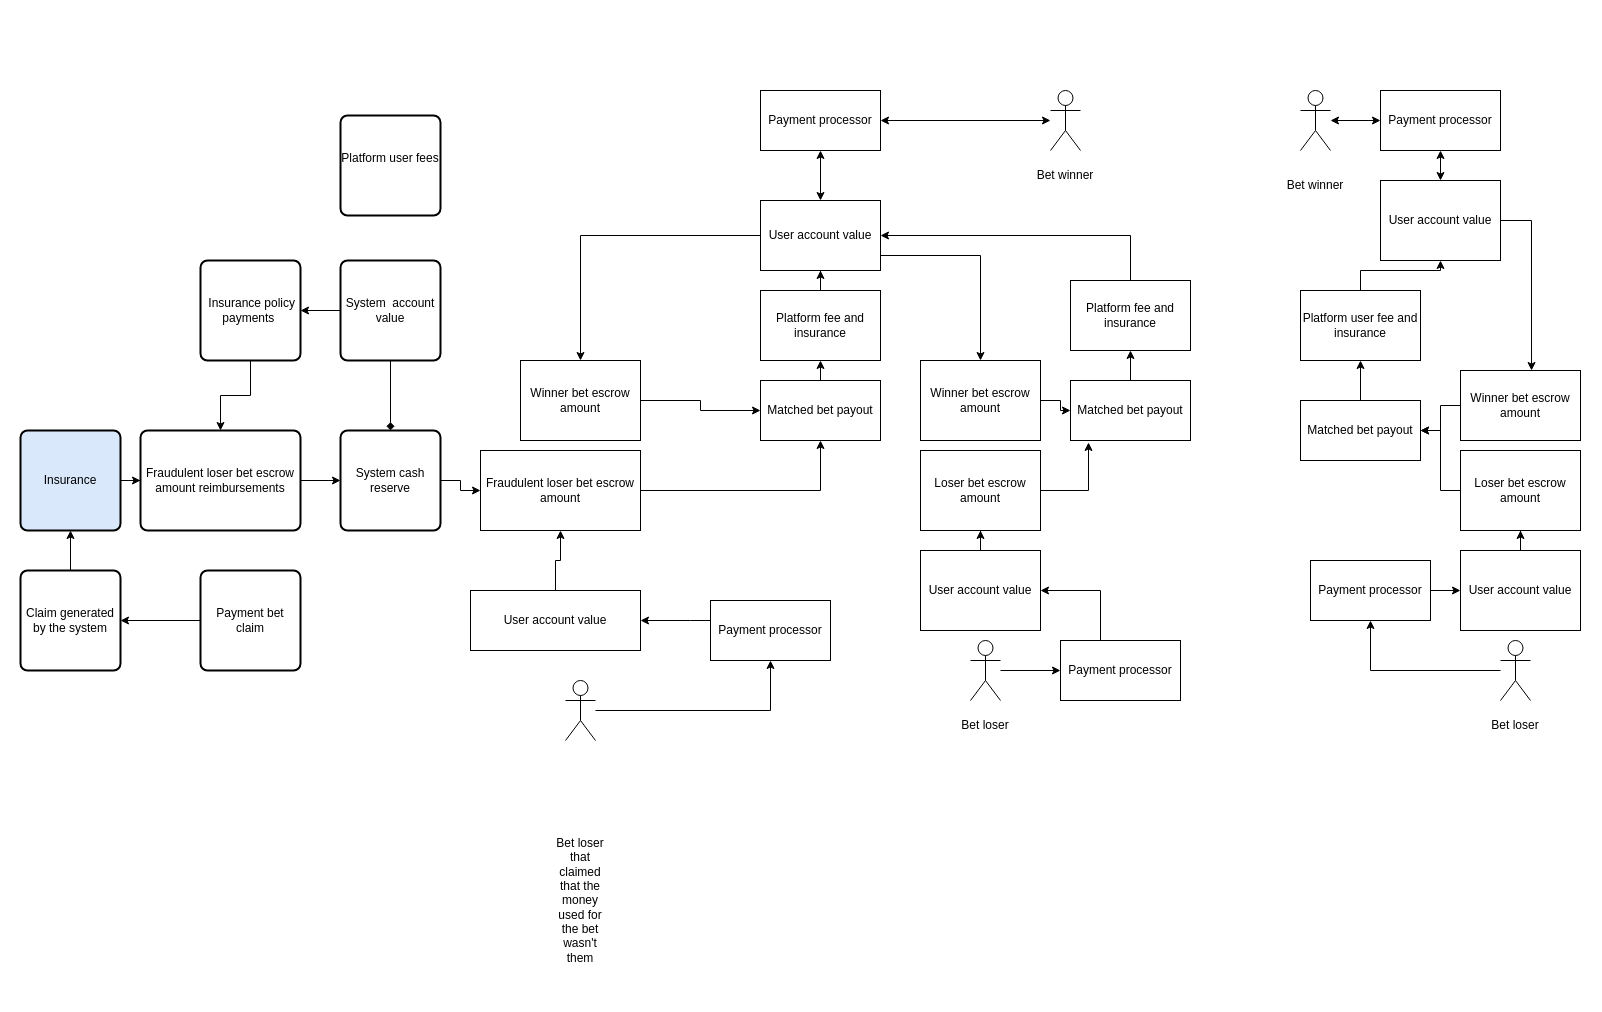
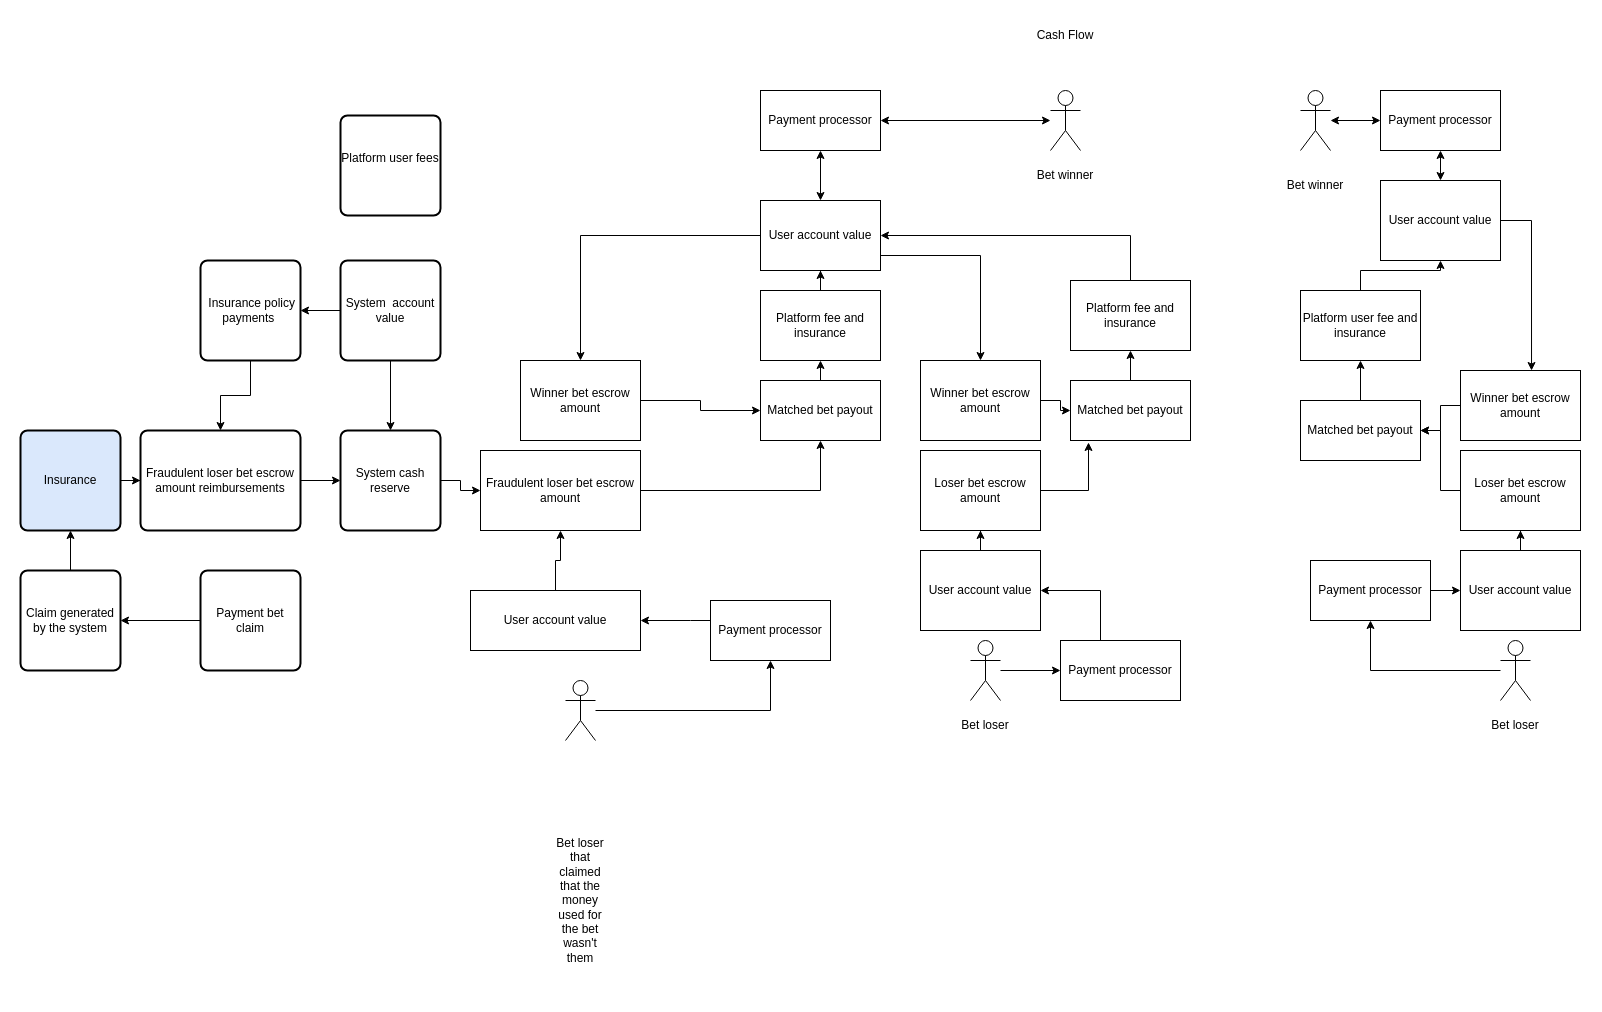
node "Cash Flow": added
edge "System account value" -> "System cash reserve": arrowhead diamond -> classic
